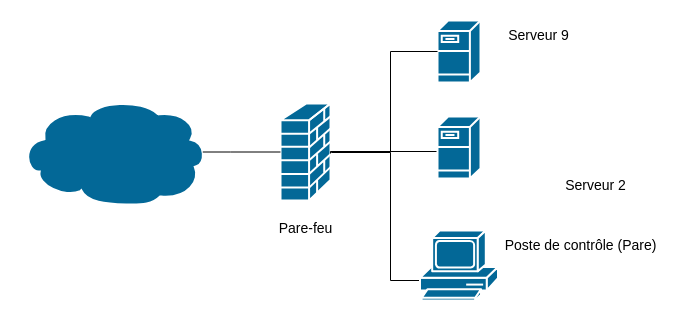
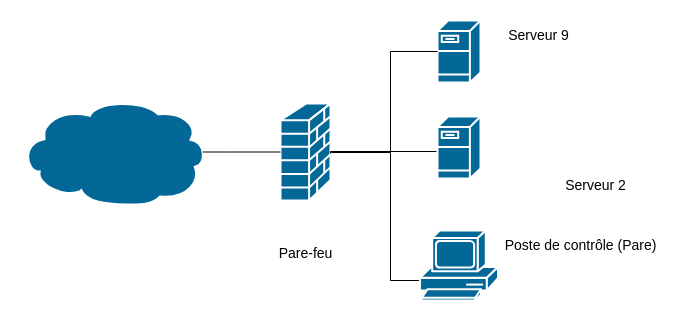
node "Pare-feu": moved (306, 229) -> (306, 254)
